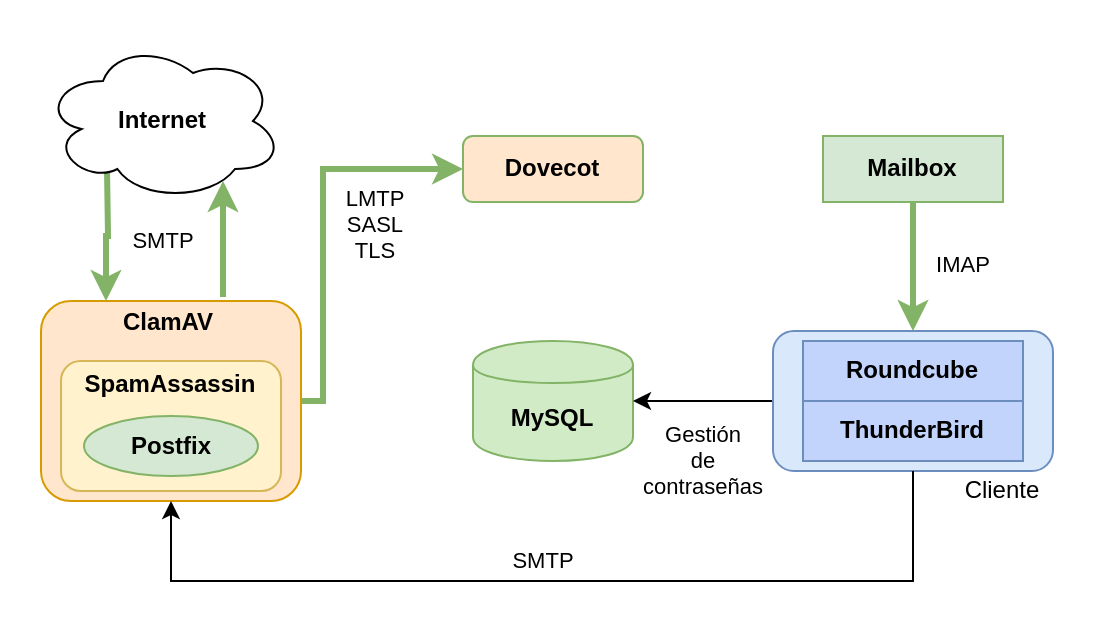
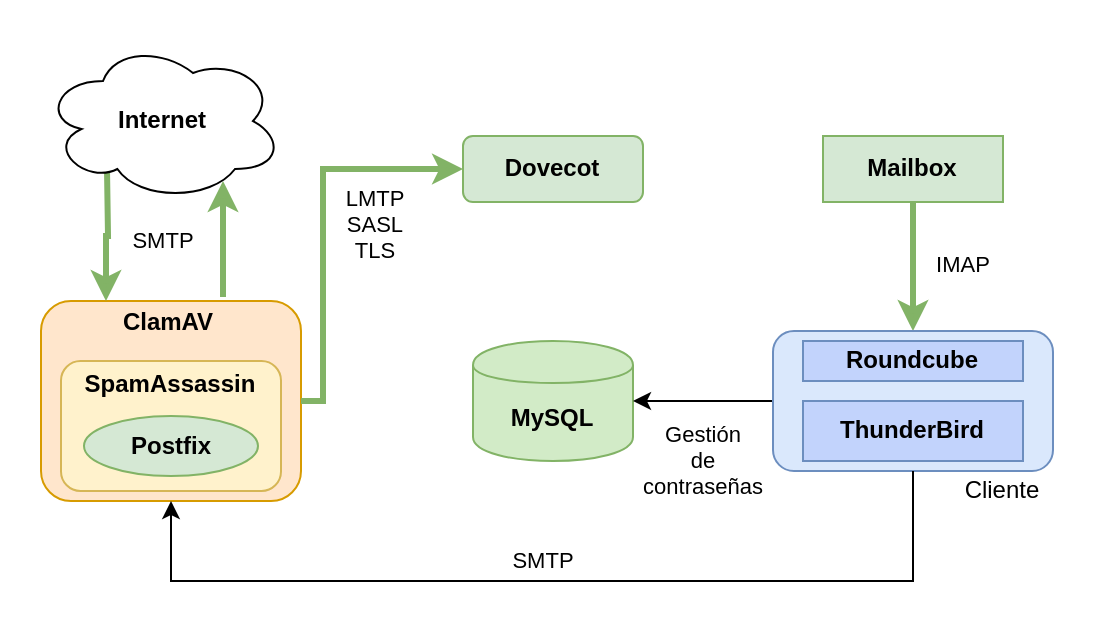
node "Dovecot": fillcolor #ffe6cc -> #d5e8d4
node "Roundcube": size 220x60 -> 220x40
